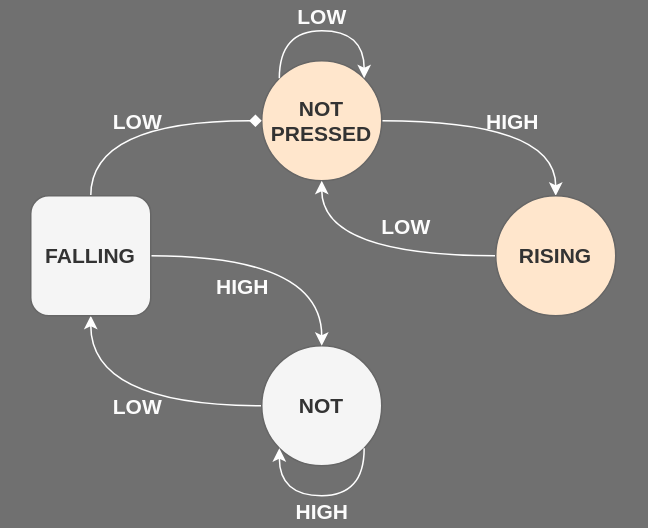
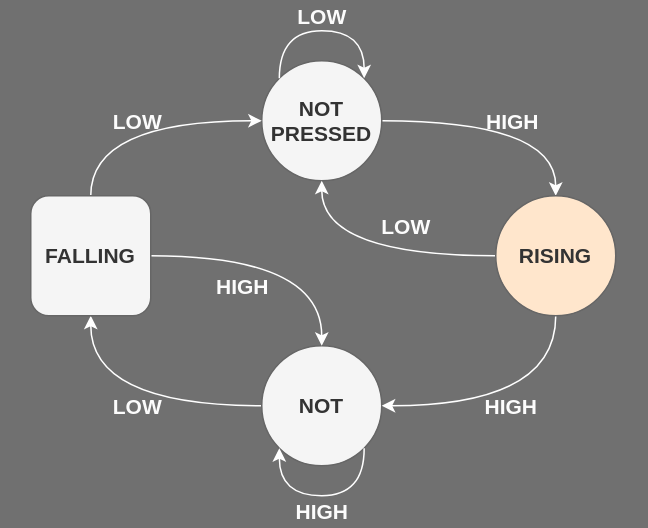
edge "FALLING" -> "NOT PRESSED": arrowhead diamond -> classic
node "NOT PRESSED": fillcolor #ffe6cc -> #f5f5f5
edge "RISING" -> "NOT": added, label "HIGH"
